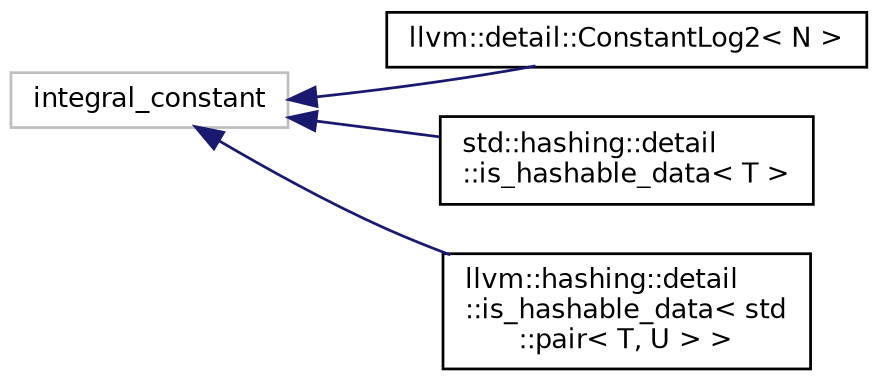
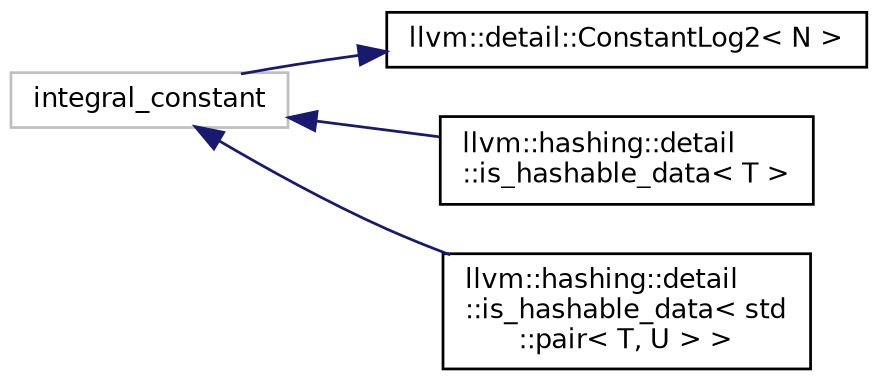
edge "llvm::detail::ConstantLog2< N >" -> "integral_constant": reversed
node "std::hashing::detail ::is_hashable_data< T >": label "std::hashing::detail ::is_hashable_data< T >" -> "llvm::hashing::detail ::is_hashable_data< T >"
